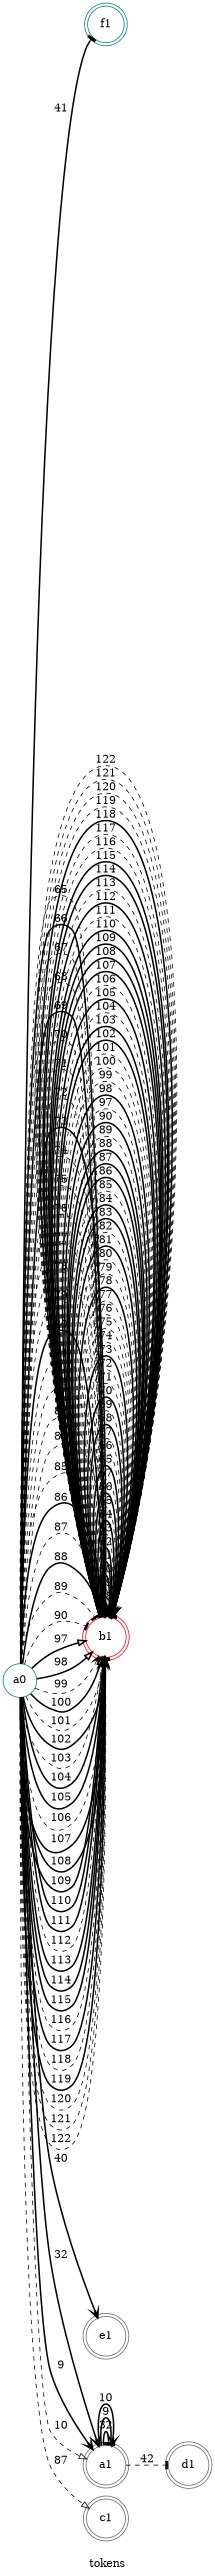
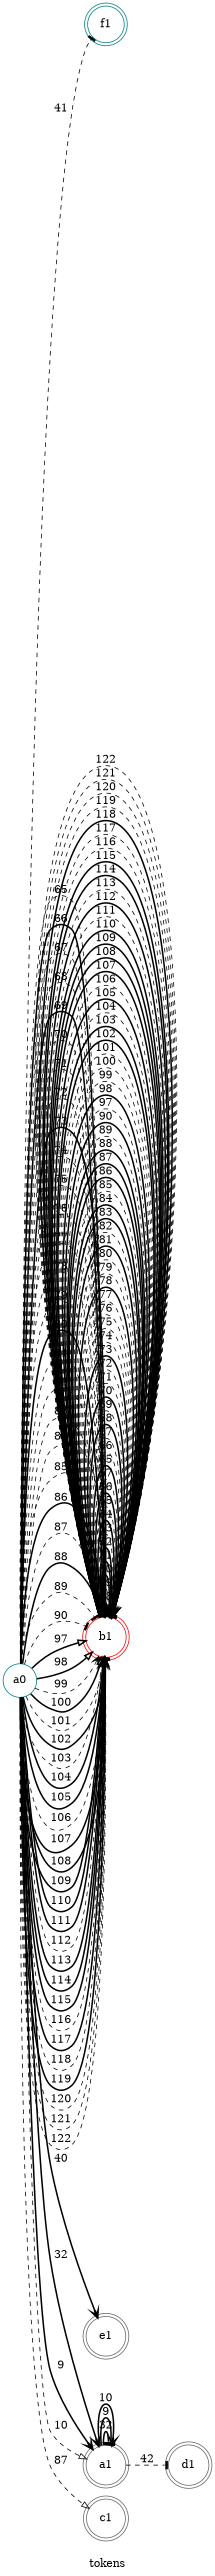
edge "a0" -> "f1": style bold -> dashed
